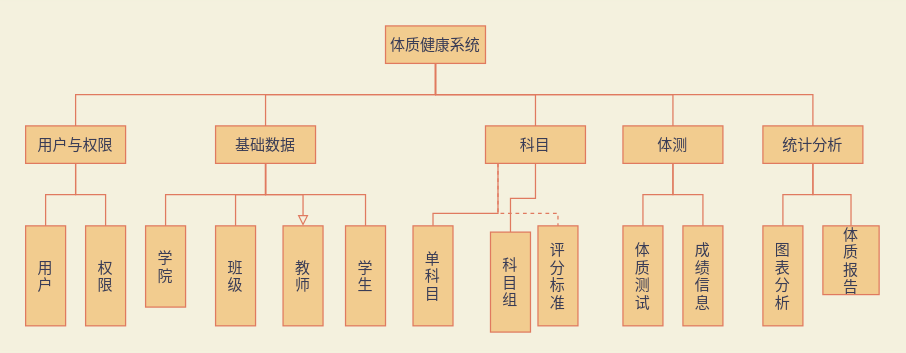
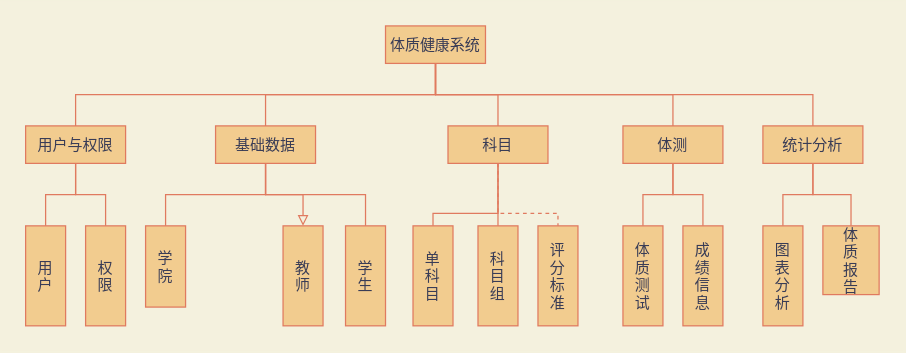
node "科目": moved (536, 144) -> (498, 144)
edge "基础数据" -- "班 级": removed
node "班 级": removed
node "科 目 组": moved (511, 282) -> (498, 276)
